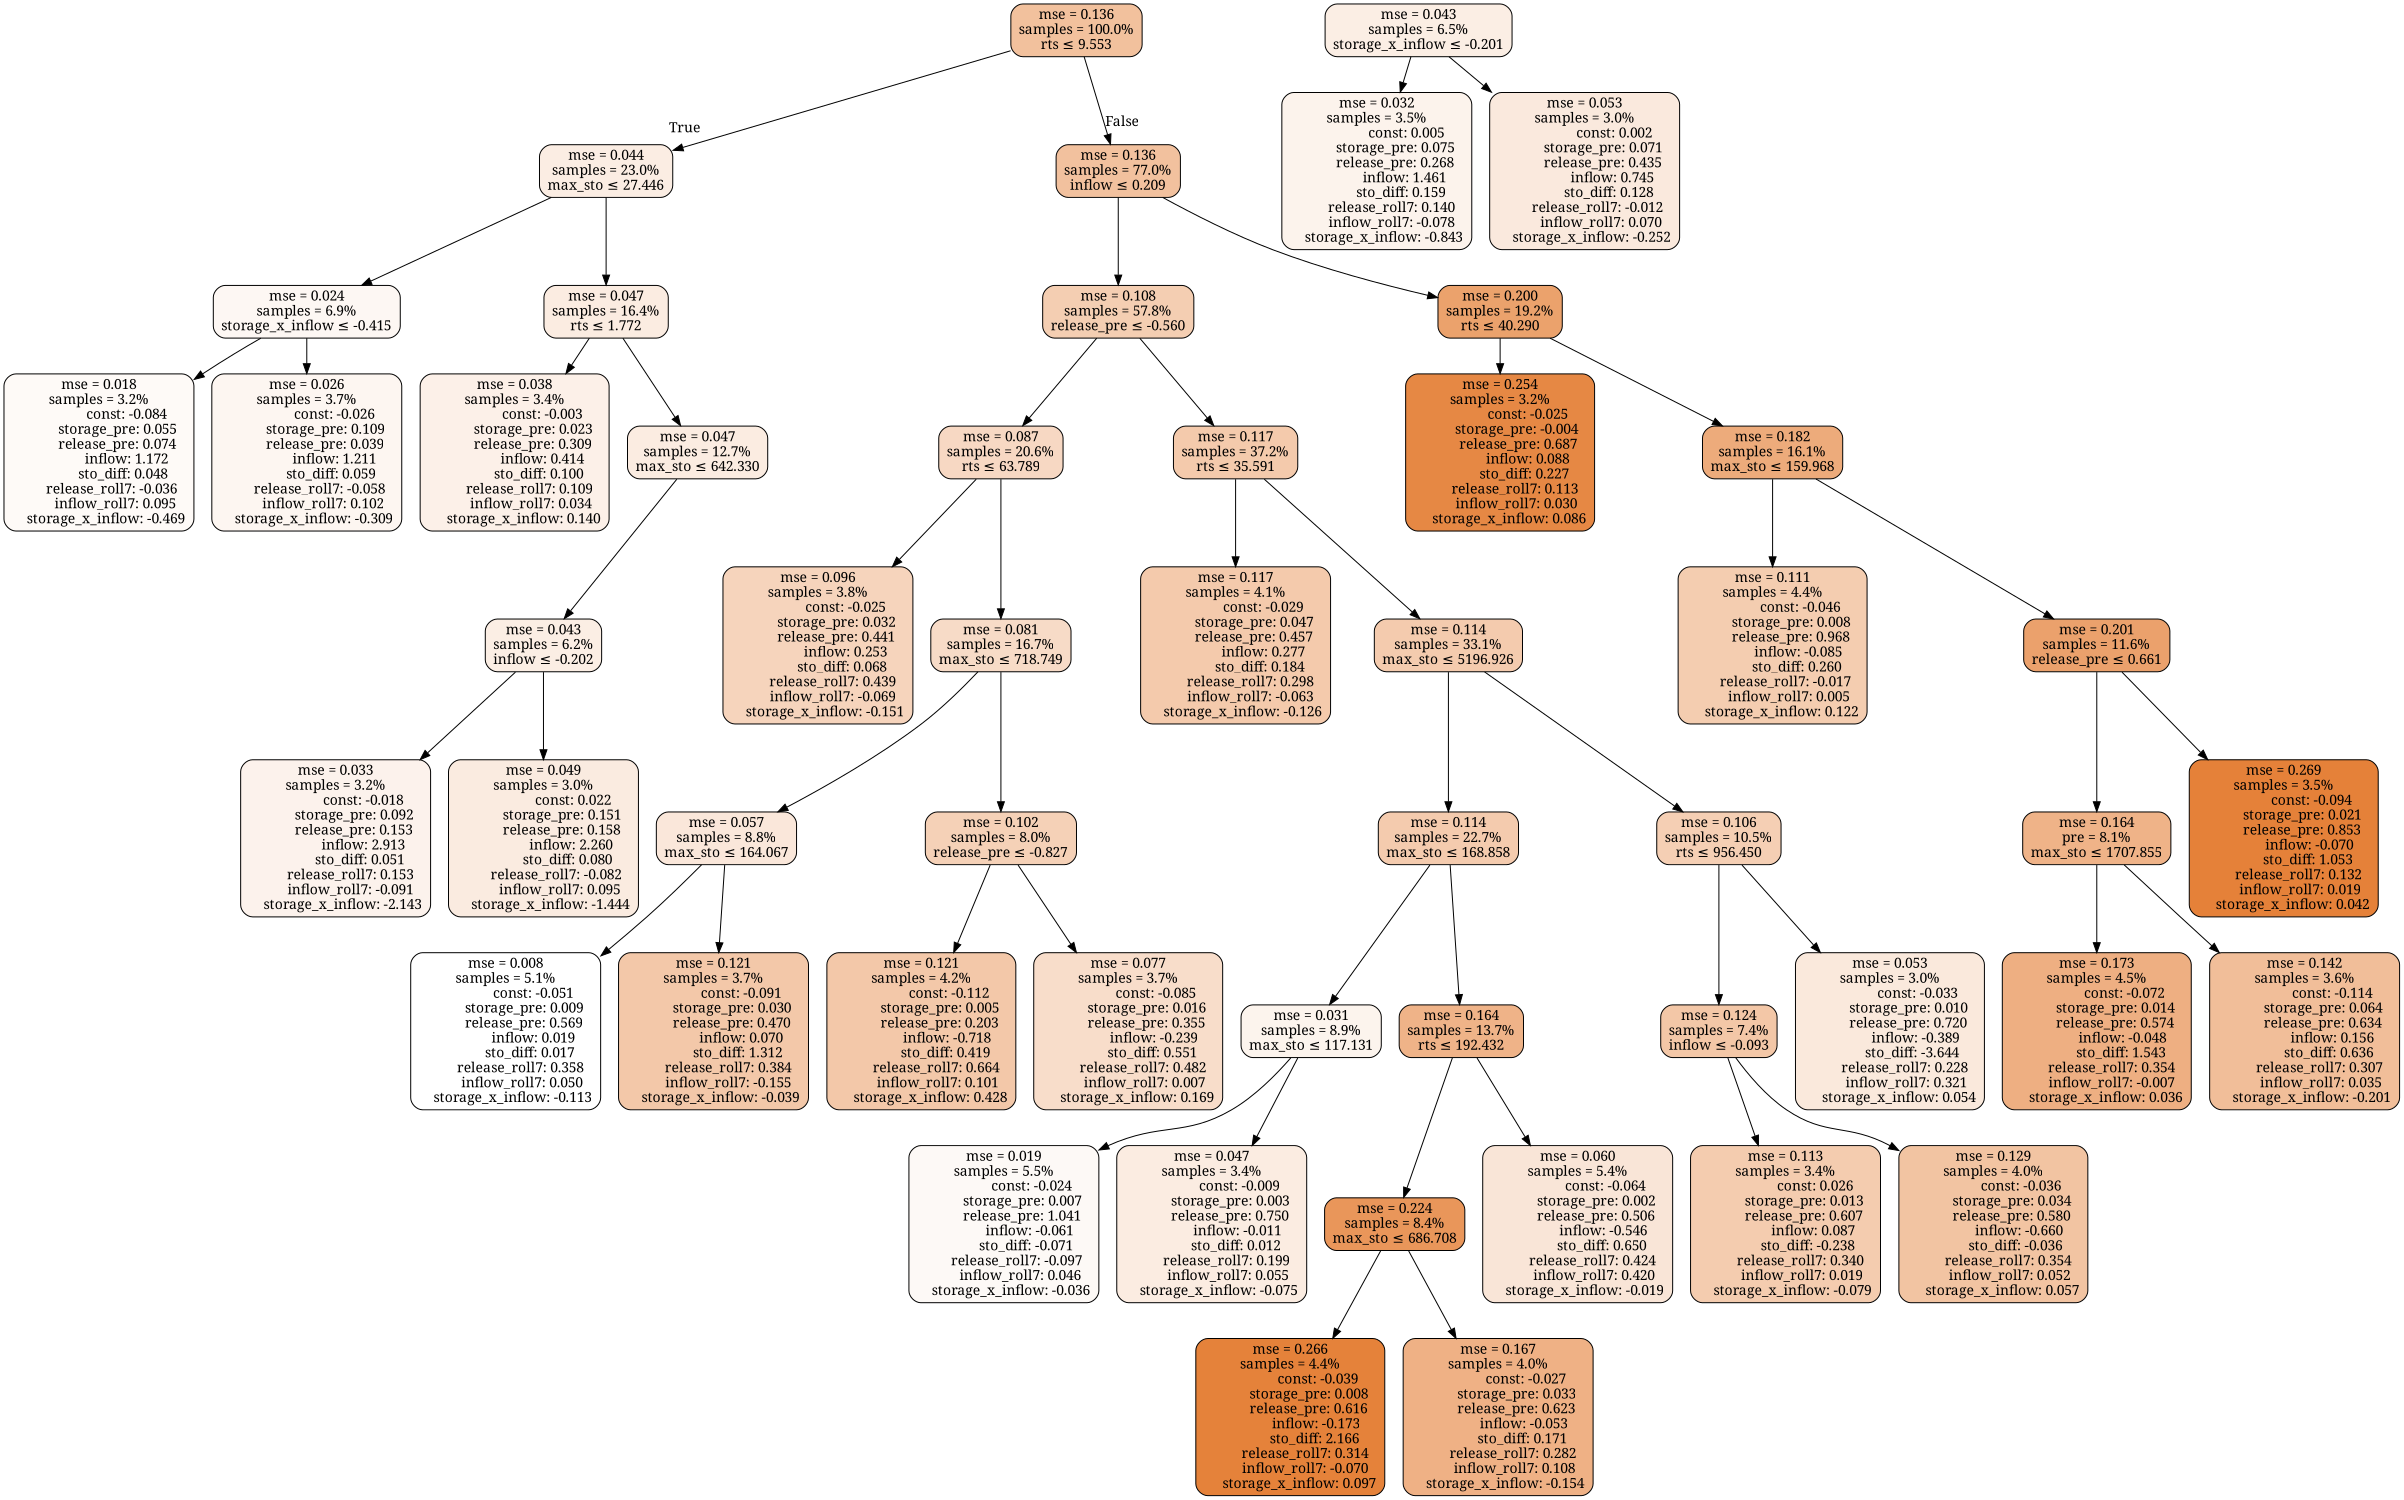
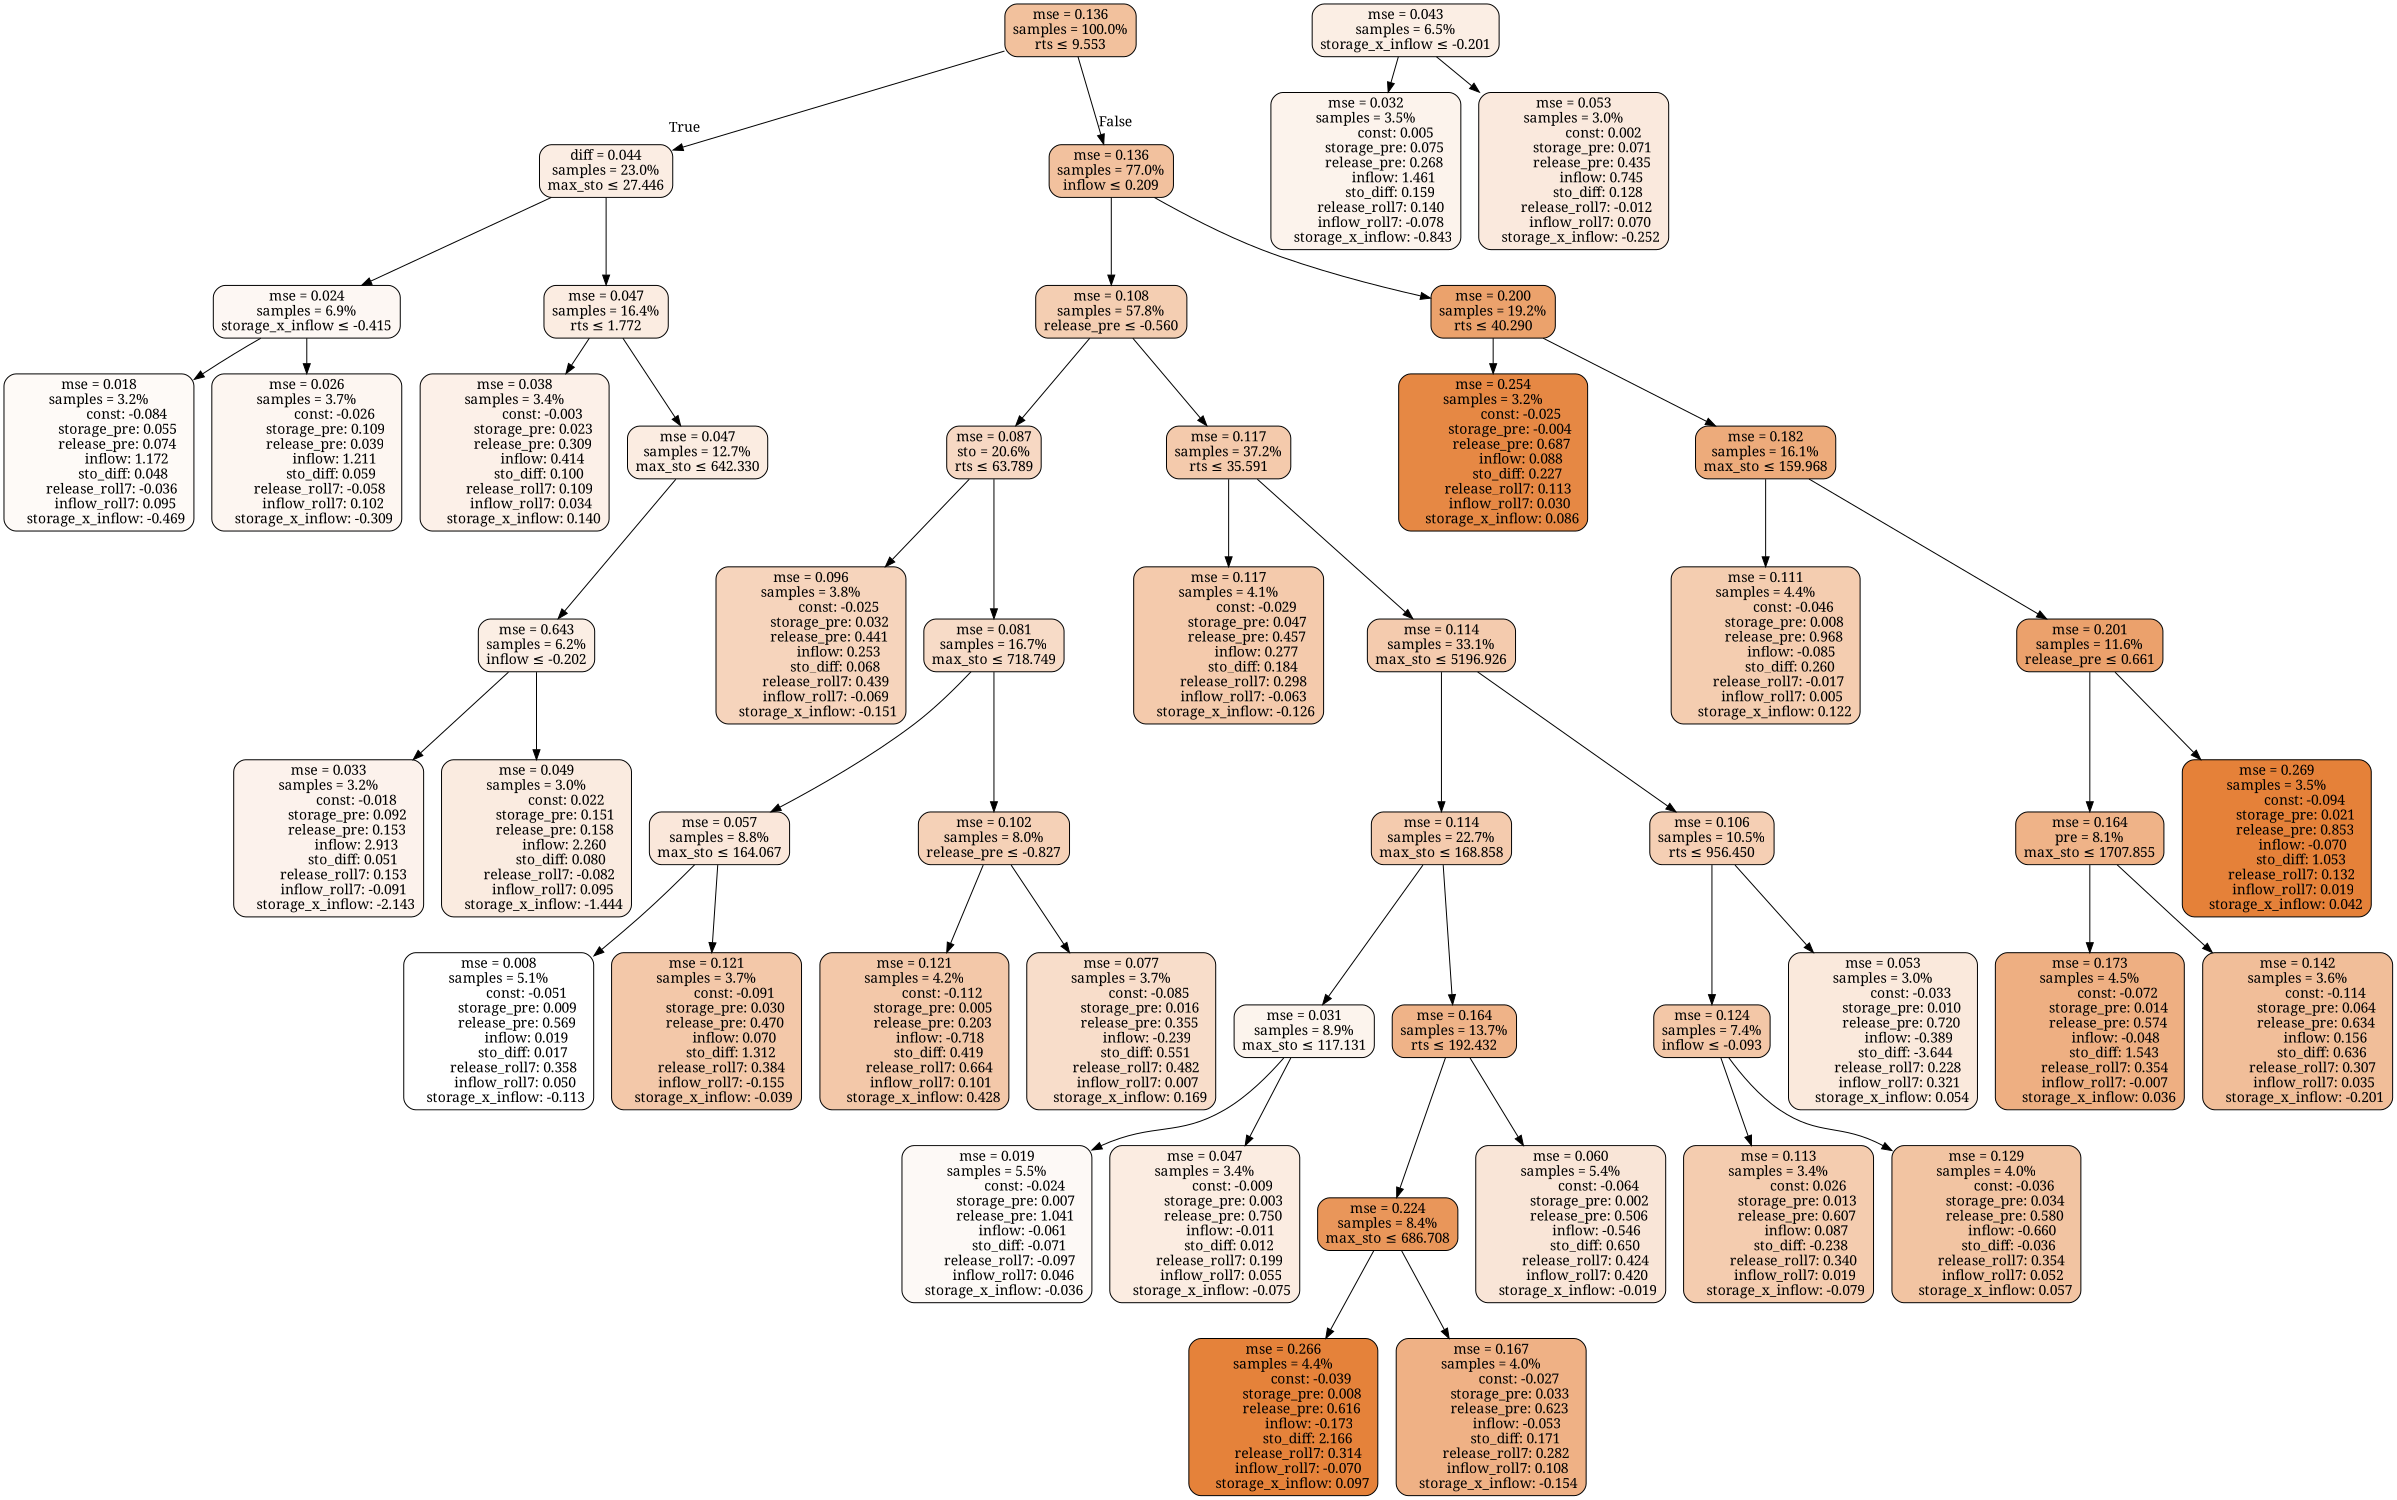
node "mse = 0.044 samples = 23.0% max_sto ≤ 27.446": label "mse = 0.044 samples = 23.0% max_sto ≤ 27.446" -> "diff = 0.044 samples = 23.0% max_sto ≤ 27.446"
node "mse = 0.087 samples = 20.6% rts ≤ 63.789": label "mse = 0.087 samples = 20.6% rts ≤ 63.789" -> "mse = 0.087 sto = 20.6% rts ≤ 63.789"
node "mse = 0.043 samples = 6.2% inflow ≤ -0.202": label "mse = 0.043 samples = 6.2% inflow ≤ -0.202" -> "mse = 0.643 samples = 6.2% inflow ≤ -0.202"
